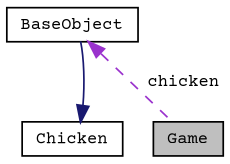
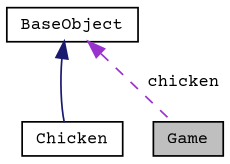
edge "BaseObject" -> "Chicken": reversed
